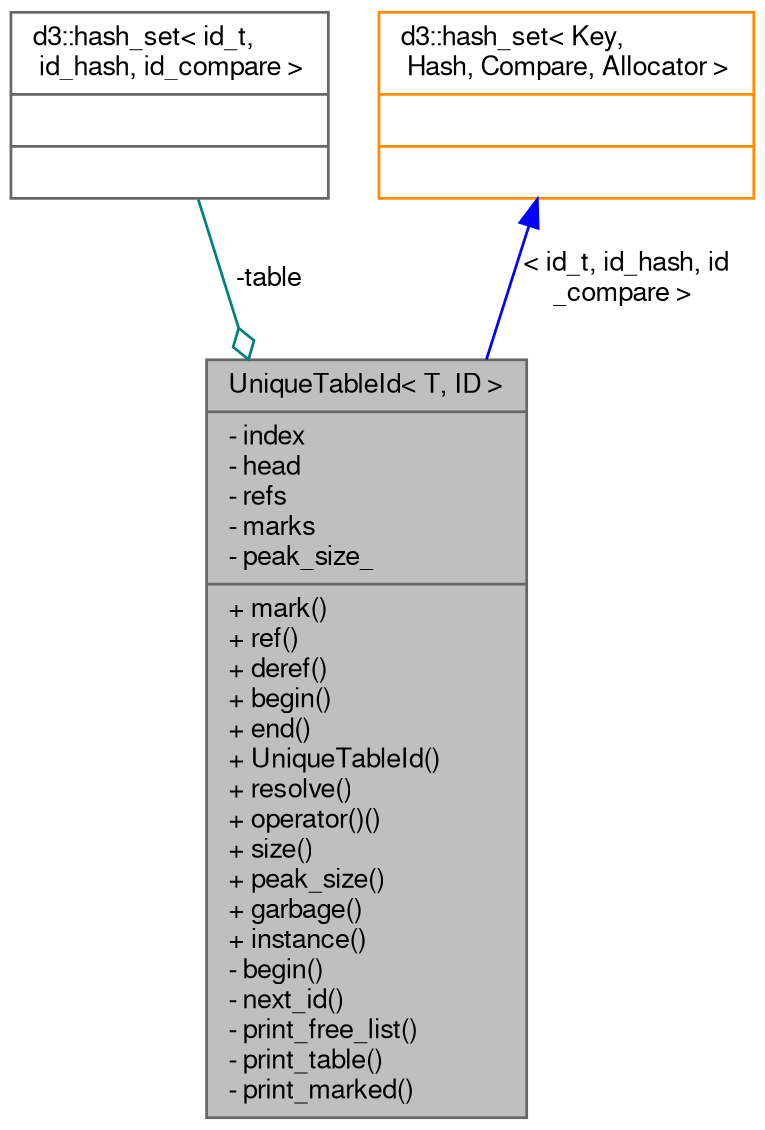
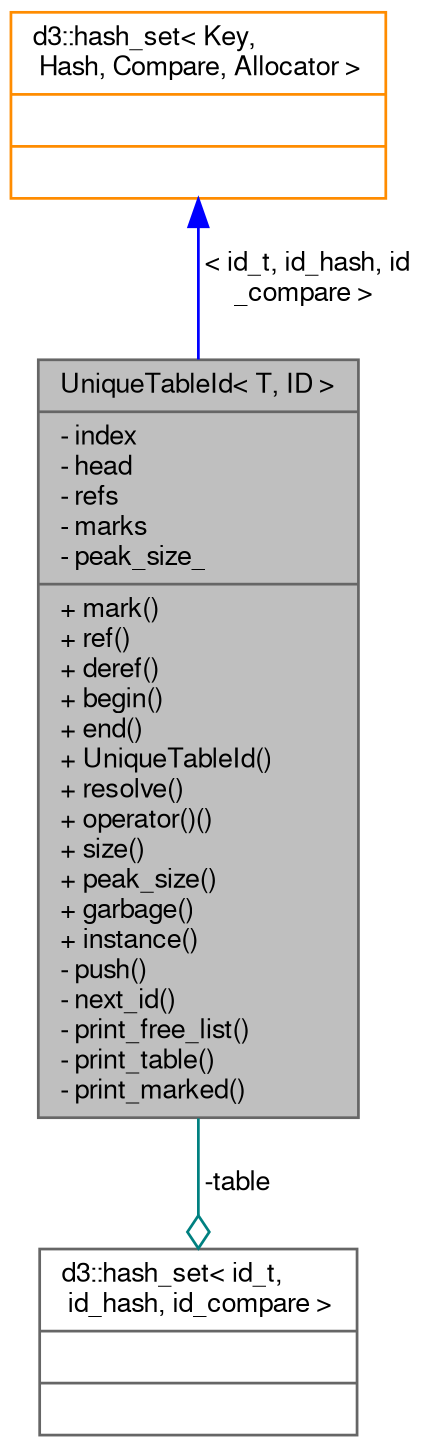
edge "d3::hash_set< id_t," -> "UniqueTableId< T, ID >": reversed
node "UniqueTableId< T, ID >": text "- begin()" -> "- push()"
